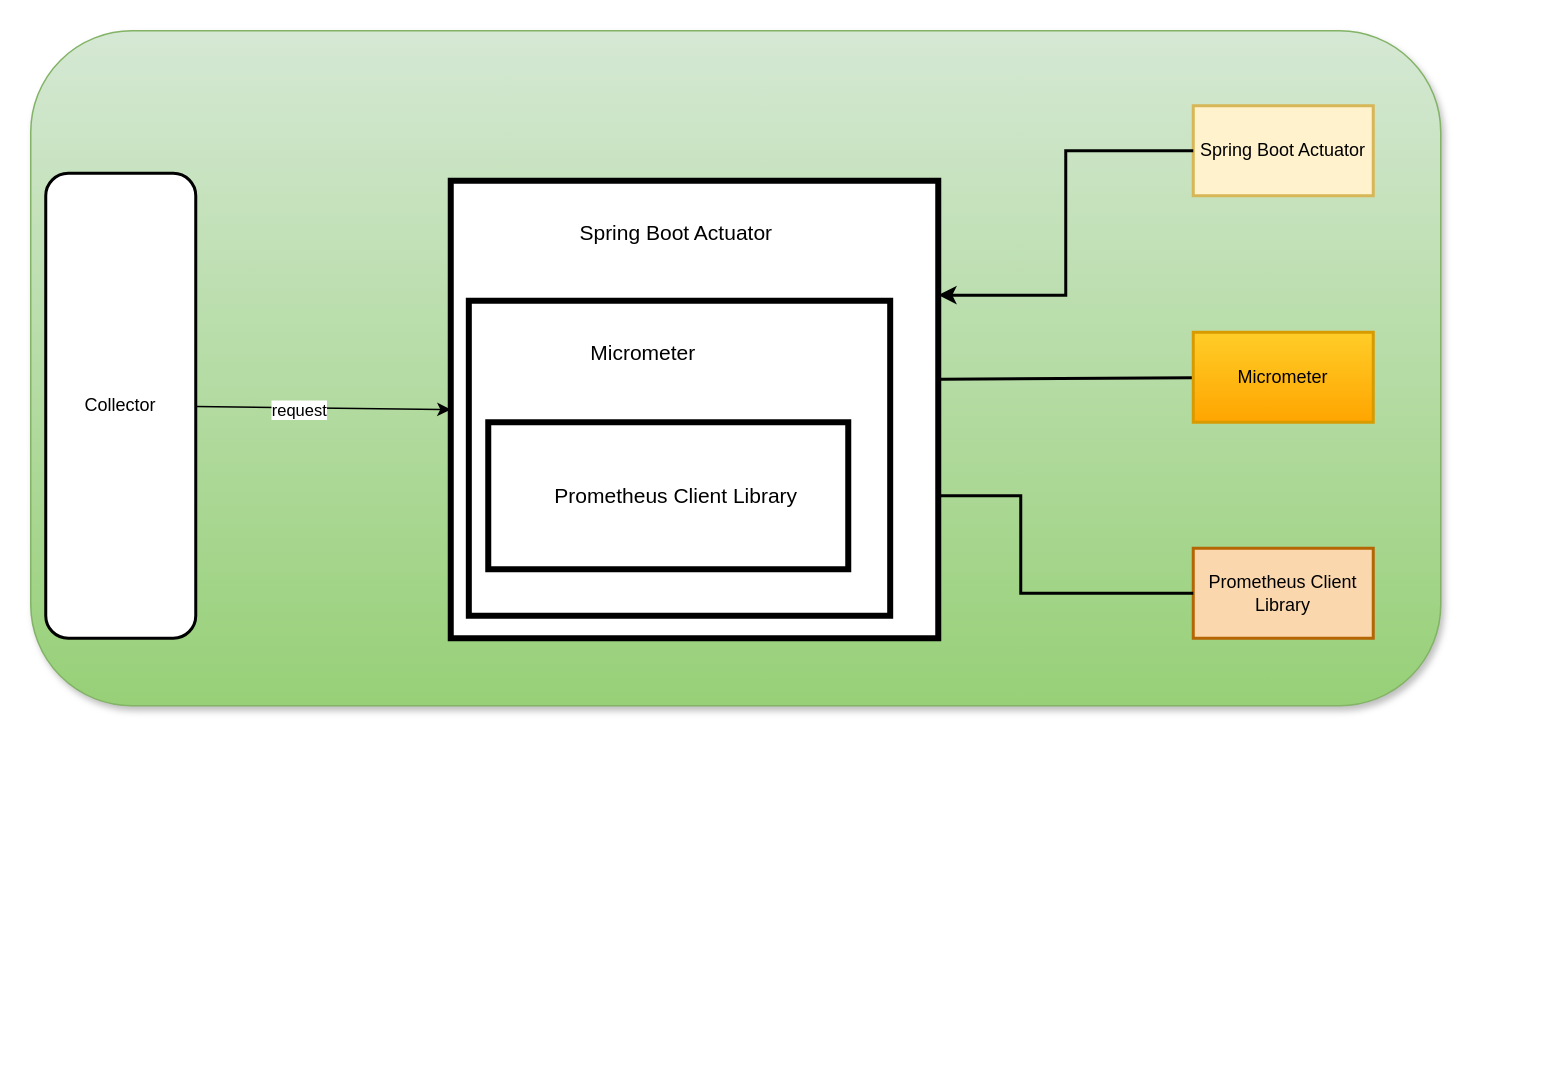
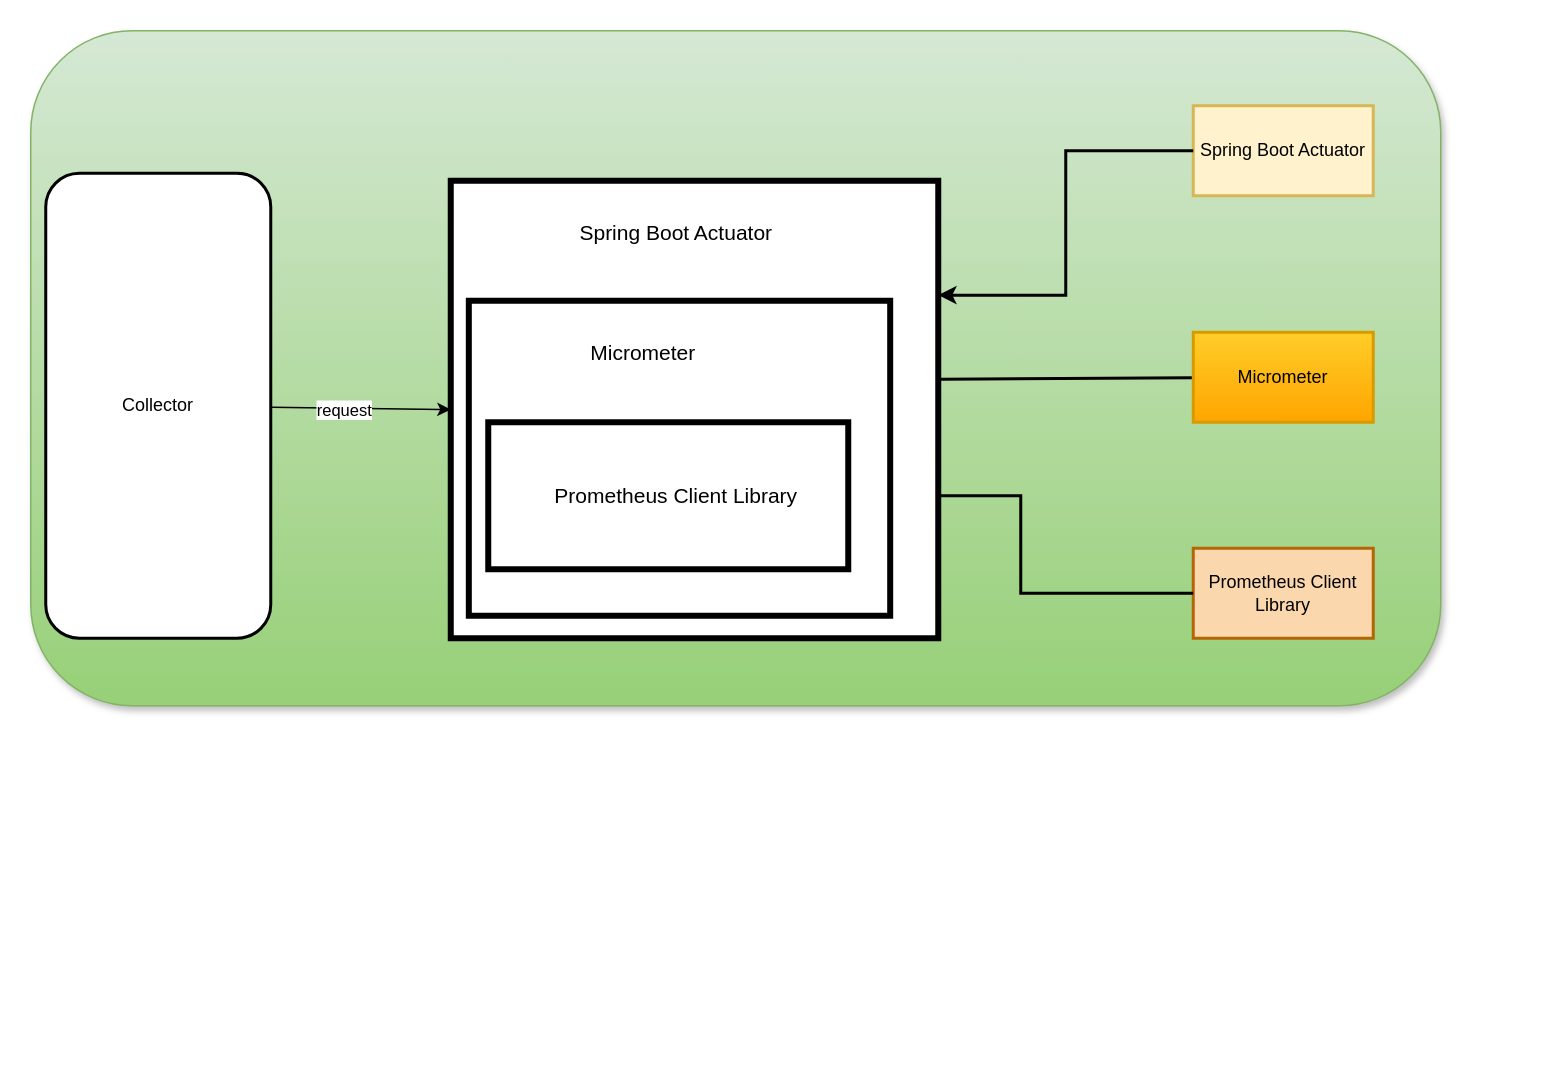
node "Collector": size 150x465 -> 225x465
